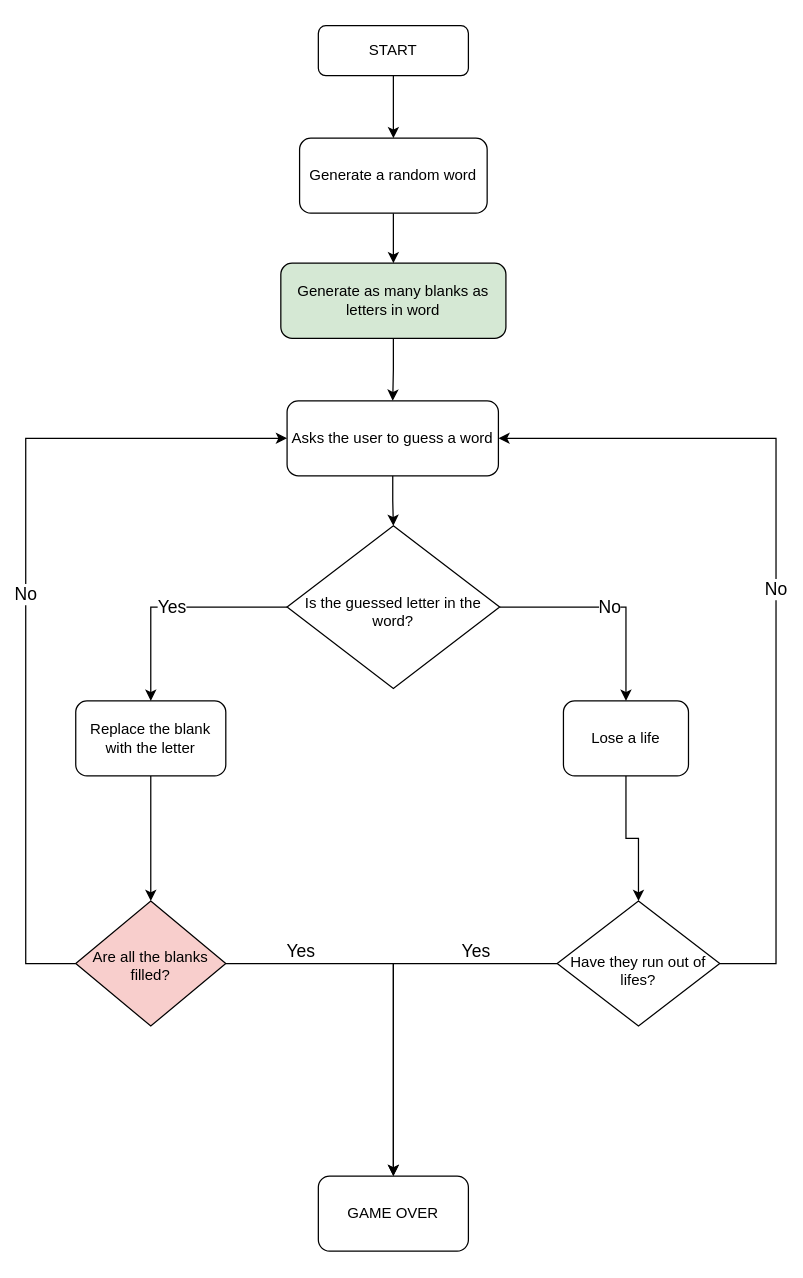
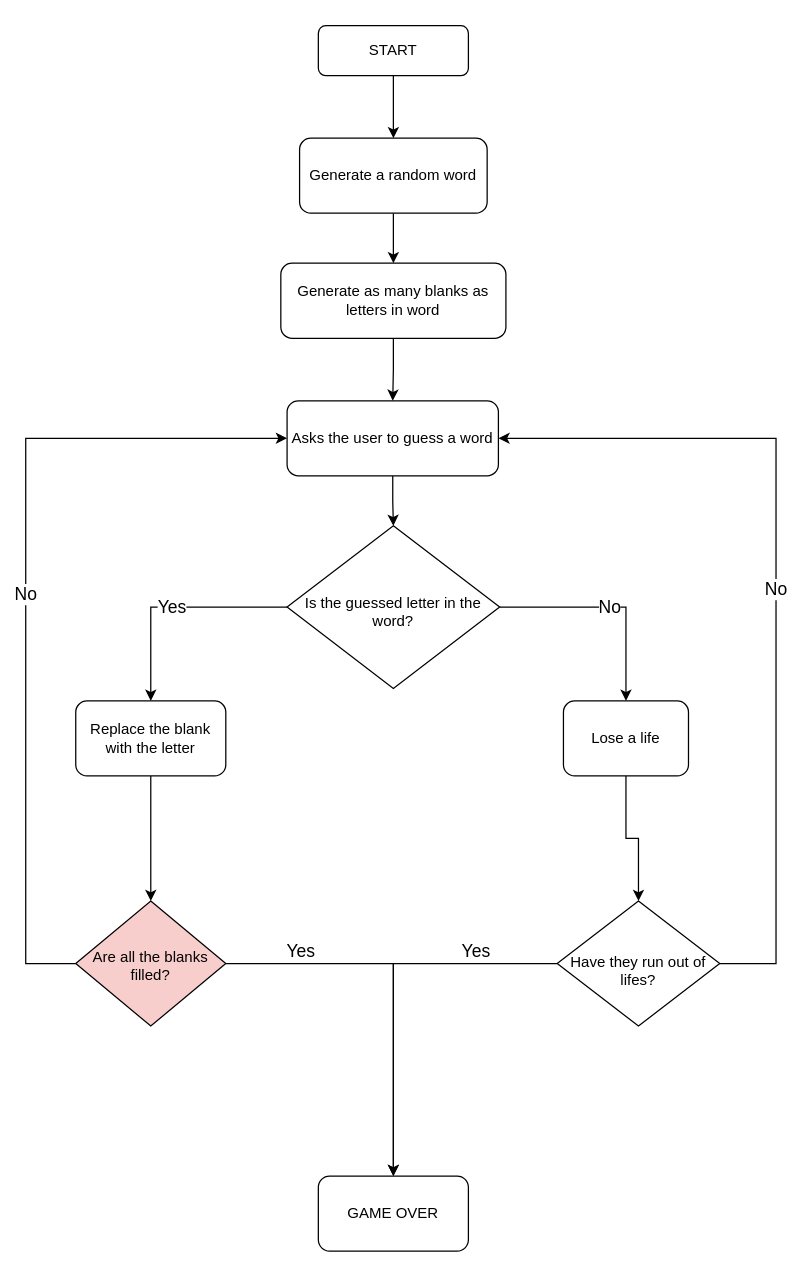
node "Generate as many blanks as letters in word": fillcolor #d5e8d4 -> #ffffff
